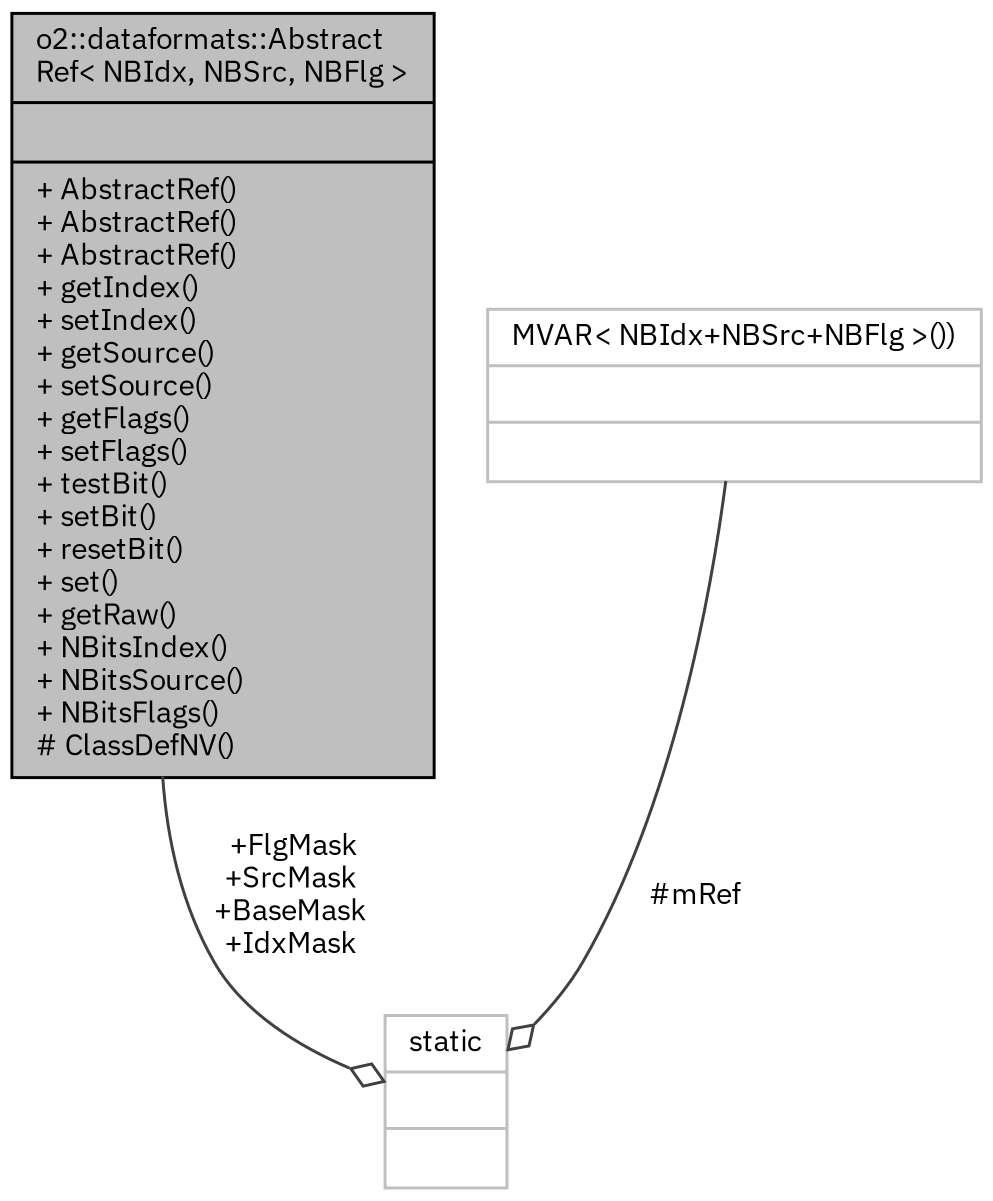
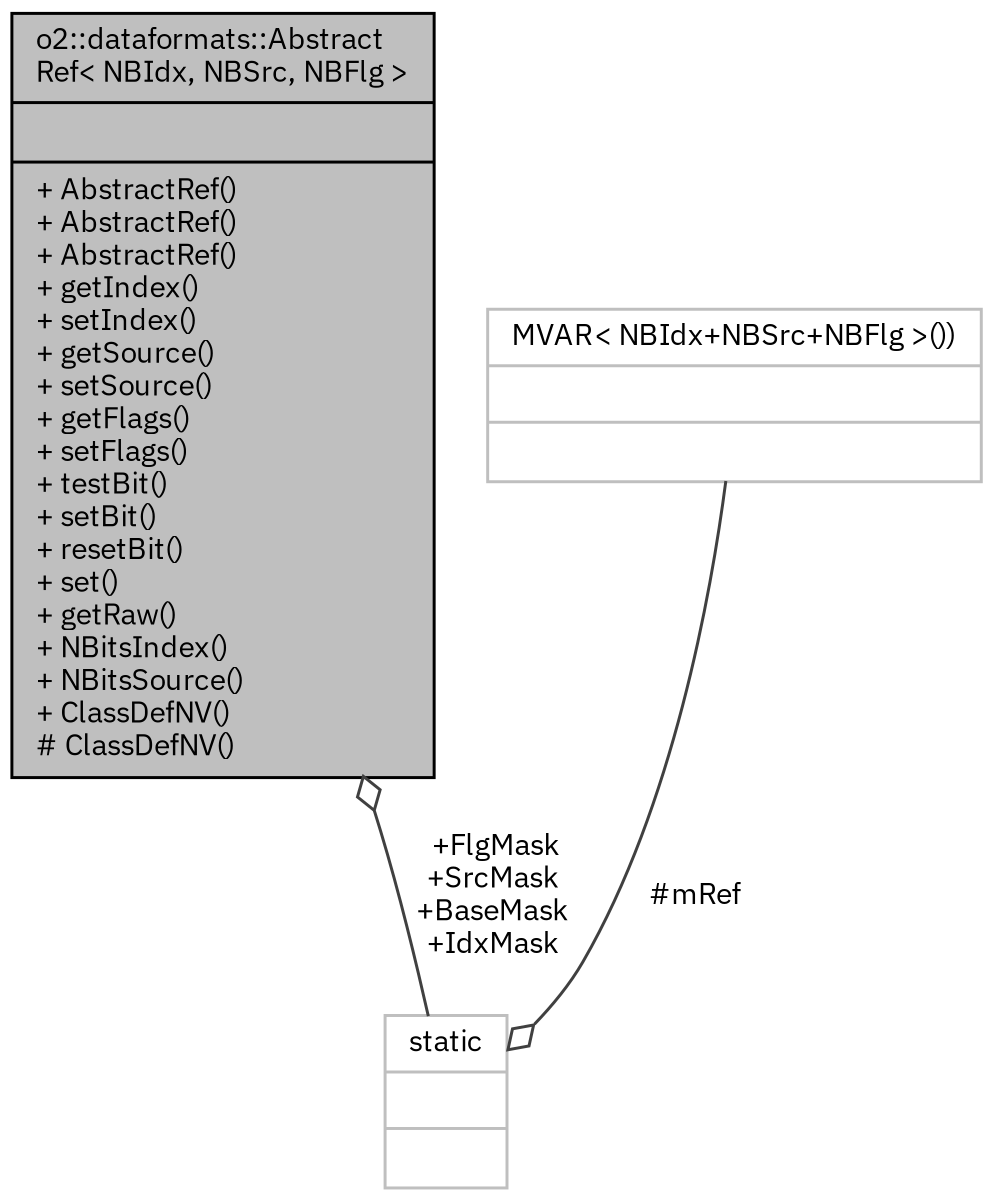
node "o2::dataformats::Abstract": text "+ NBitsFlags()" -> "+ ClassDefNV()"
edge "o2::dataformats::Abstract" -> "static": reversed
